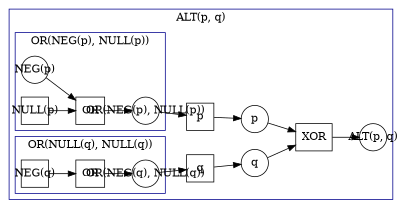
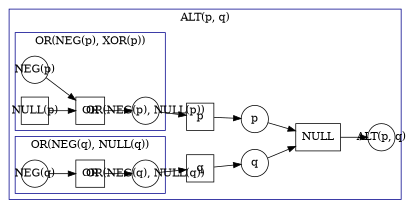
cluster "OR(NEG(p), NULL(p))": label "OR(NEG(p), NULL(p))" -> "OR(NEG(p), XOR(p))"
node "XOR": label "XOR" -> "NULL"
cluster "OR(NULL(q), NULL(q))": label "OR(NULL(q), NULL(q))" -> "OR(NEG(q), NULL(q))"
node "NEG(q)": shape box -> circle
